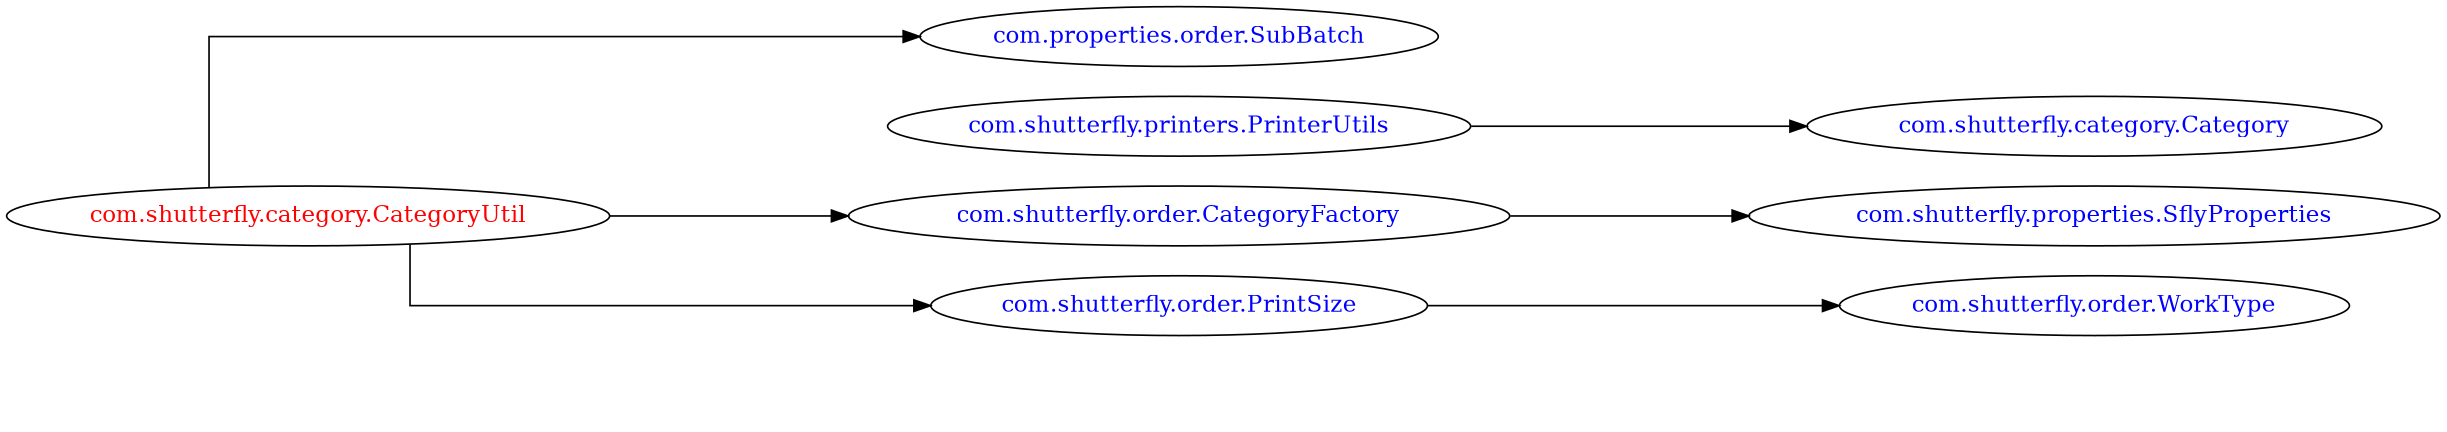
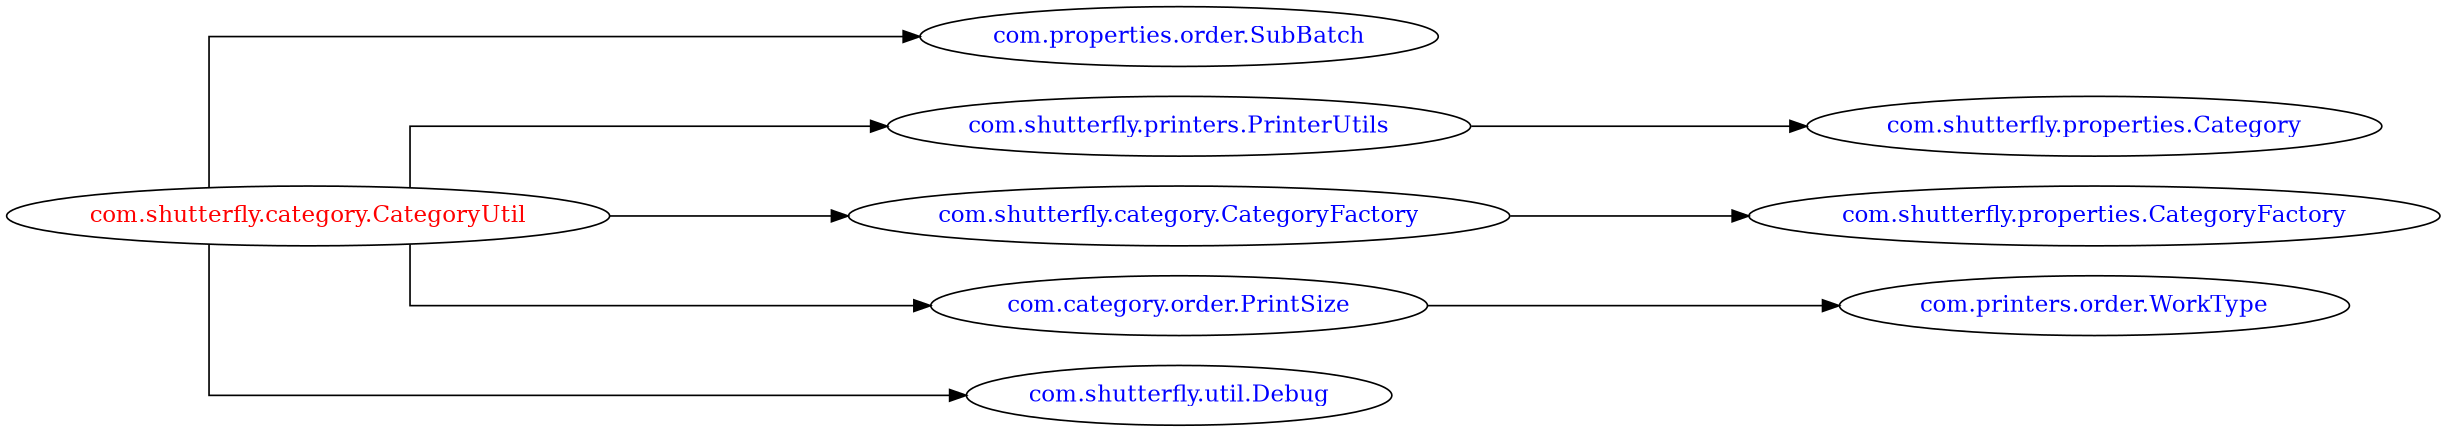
edge "com.shutterfly.category.CategoryUtil" -> "com.shutterfly.printers.PrinterUtils": added
node "com.shutterfly.category.Category": label "com.shutterfly.category.Category" -> "com.shutterfly.properties.Category"
node "com.shutterfly.order.CategoryFactory": label "com.shutterfly.order.CategoryFactory" -> "com.shutterfly.category.CategoryFactory"
node "com.shutterfly.properties.SflyProperties": label "com.shutterfly.properties.SflyProperties" -> "com.shutterfly.properties.CategoryFactory"
node "com.shutterfly.order.PrintSize": label "com.shutterfly.order.PrintSize" -> "com.category.order.PrintSize"
node "com.shutterfly.order.WorkType": label "com.shutterfly.order.WorkType" -> "com.printers.order.WorkType"
node "com.shutterfly.util.Debug": added
